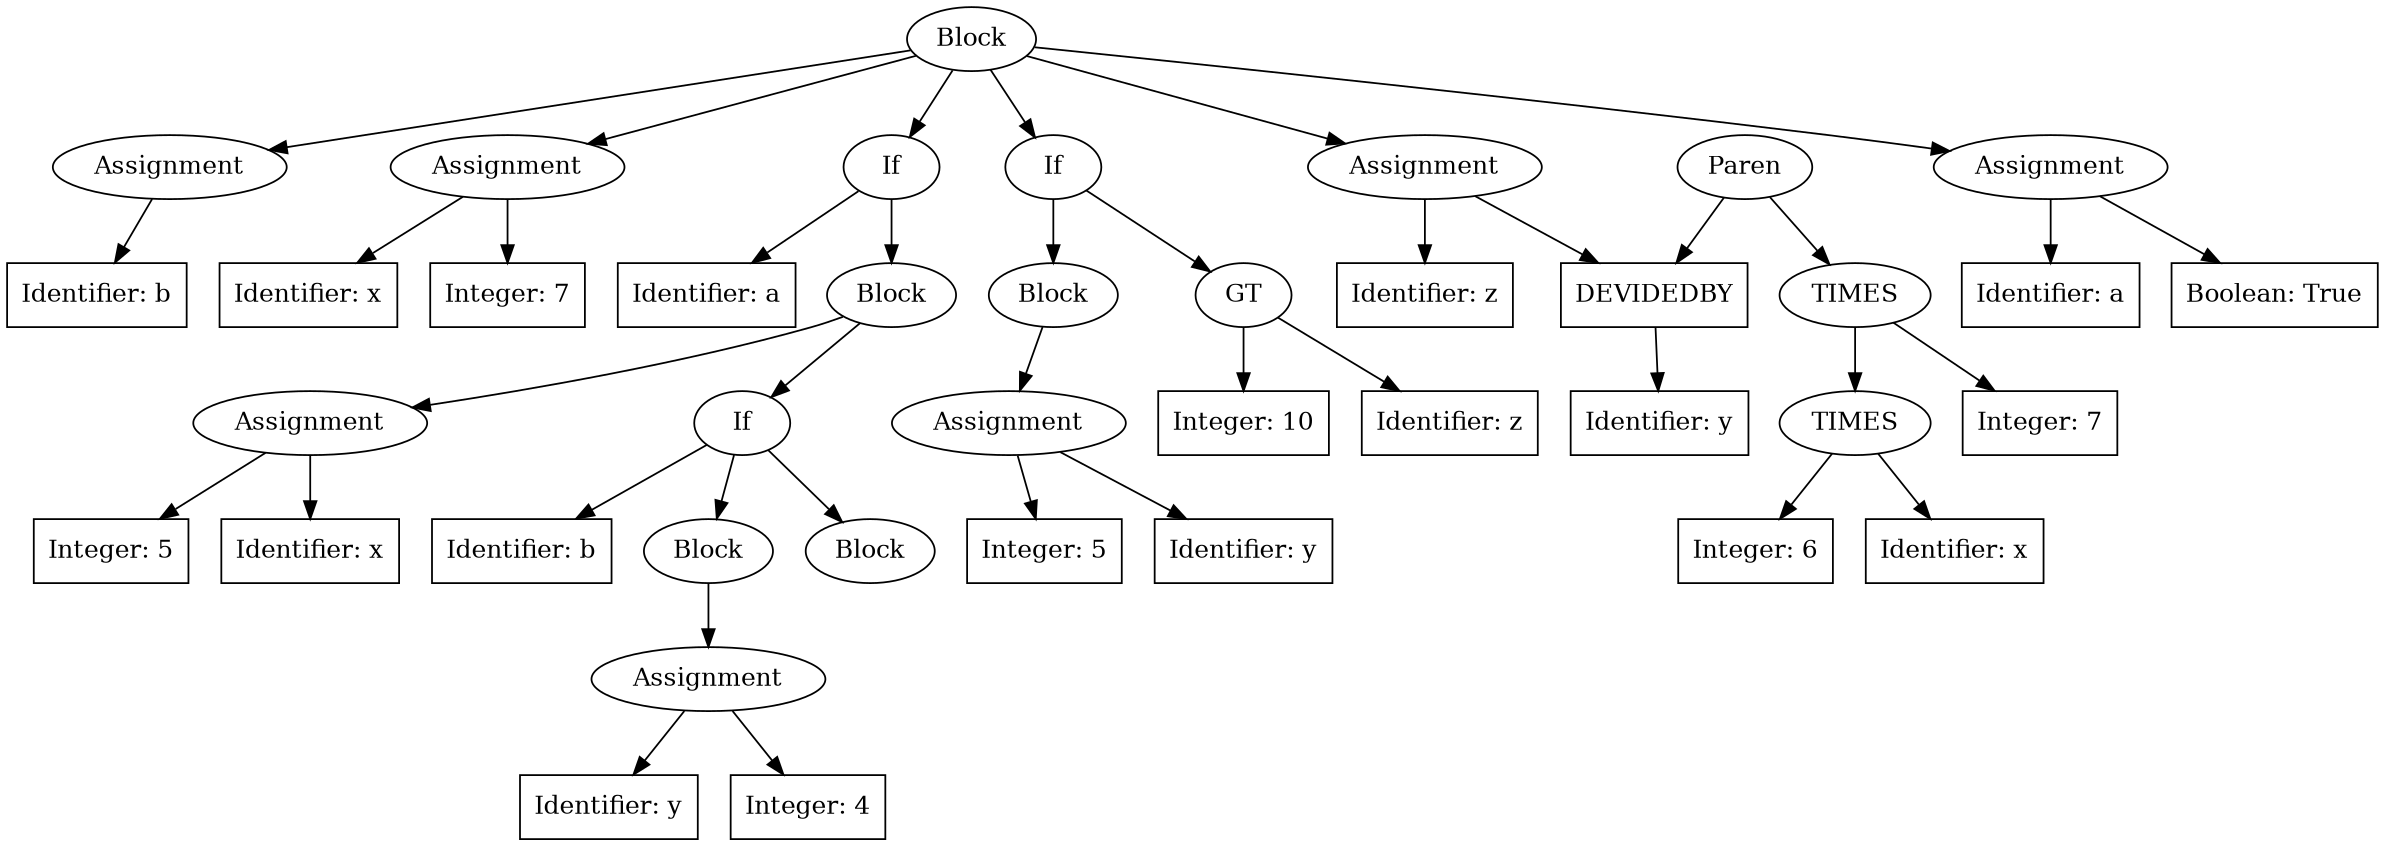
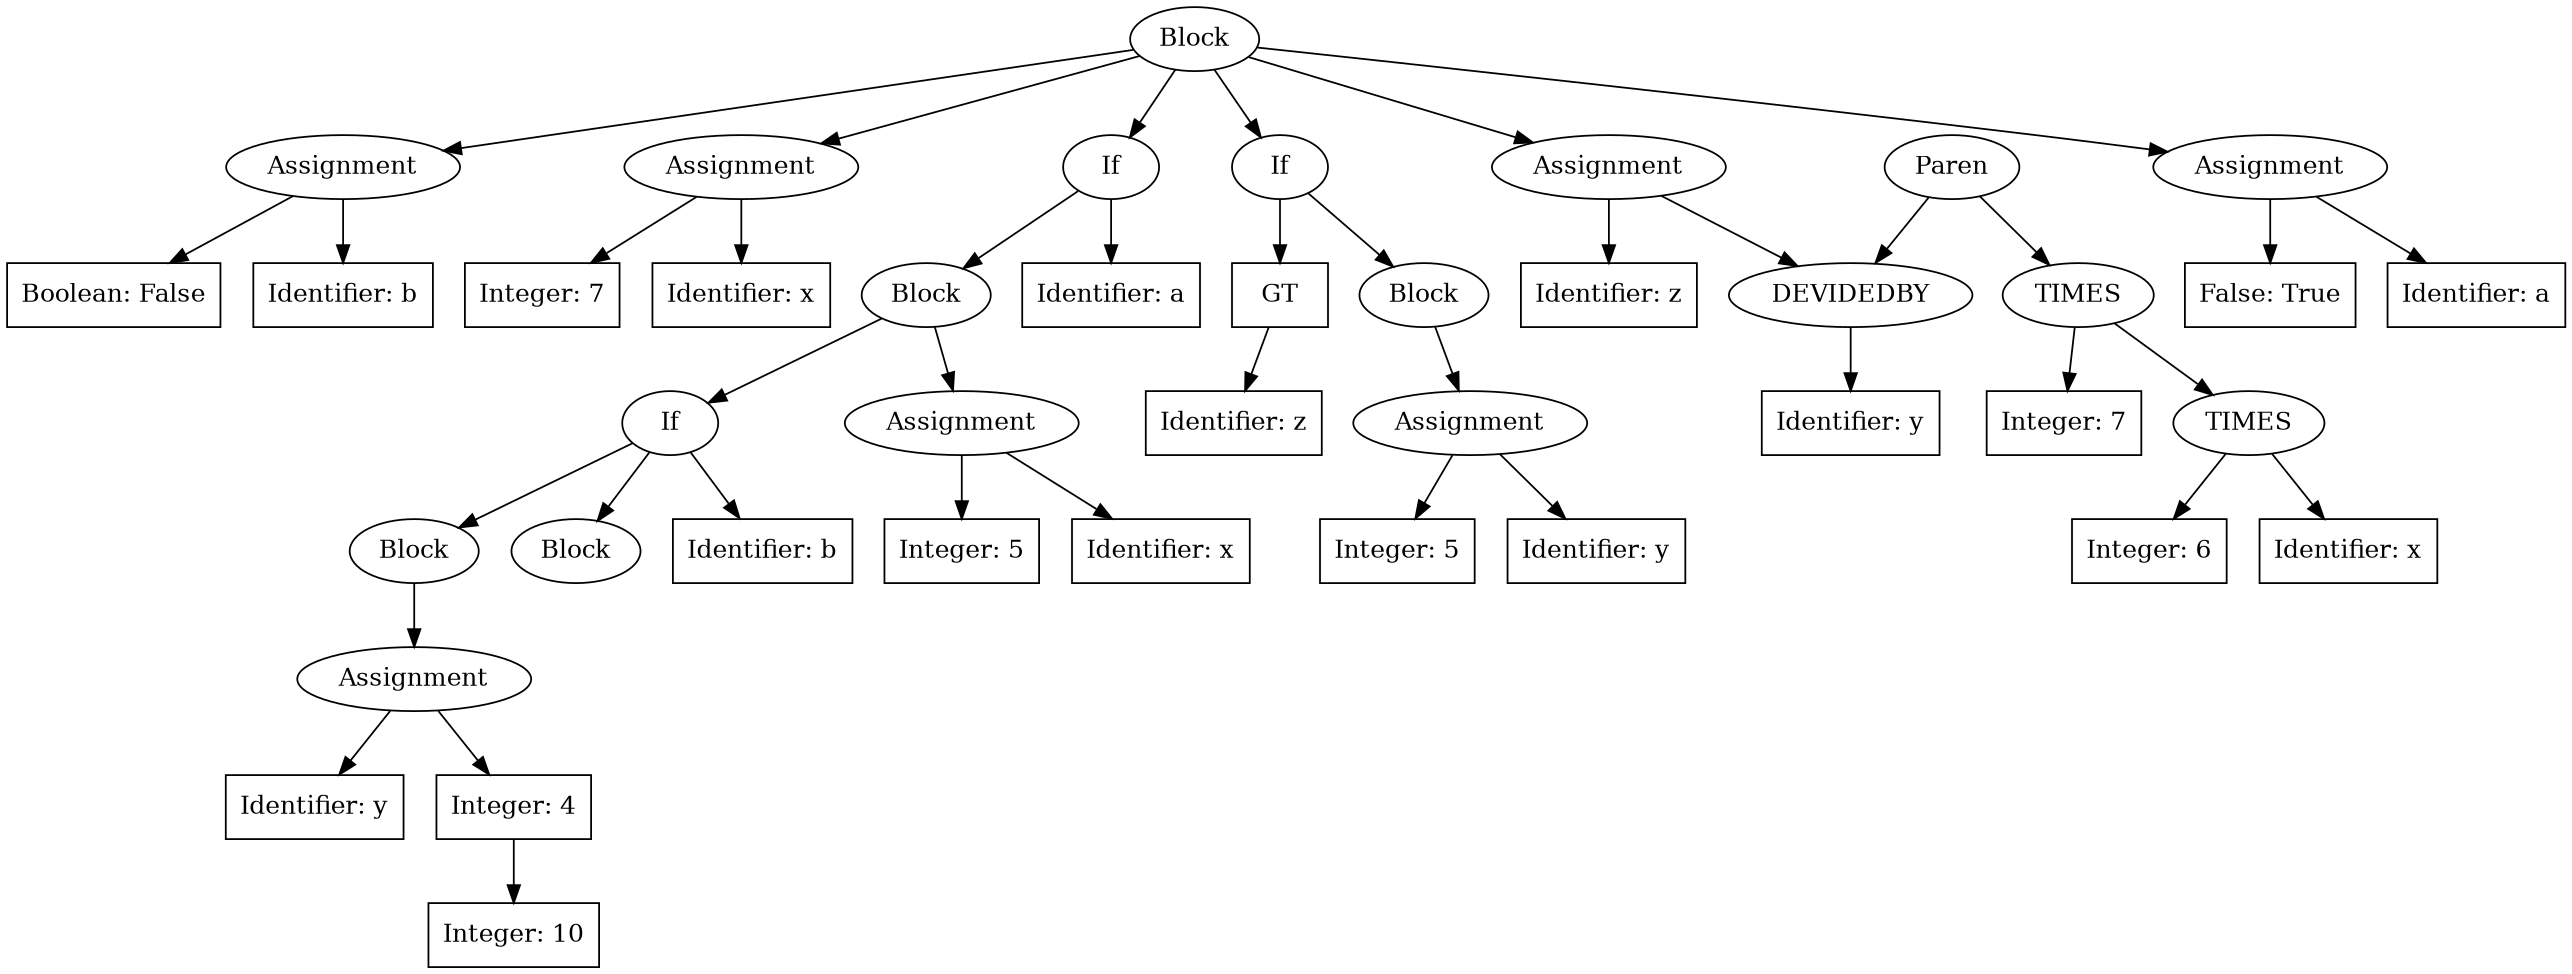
node "Boolean: False": added
node "GT": shape ellipse -> box
node "DEVIDEDBY": shape box -> ellipse
node "Boolean: True": label "Boolean: True" -> "False: True"
edge "GT" -> "Integer: 10": now "Integer: 4" -> "Integer: 10"
